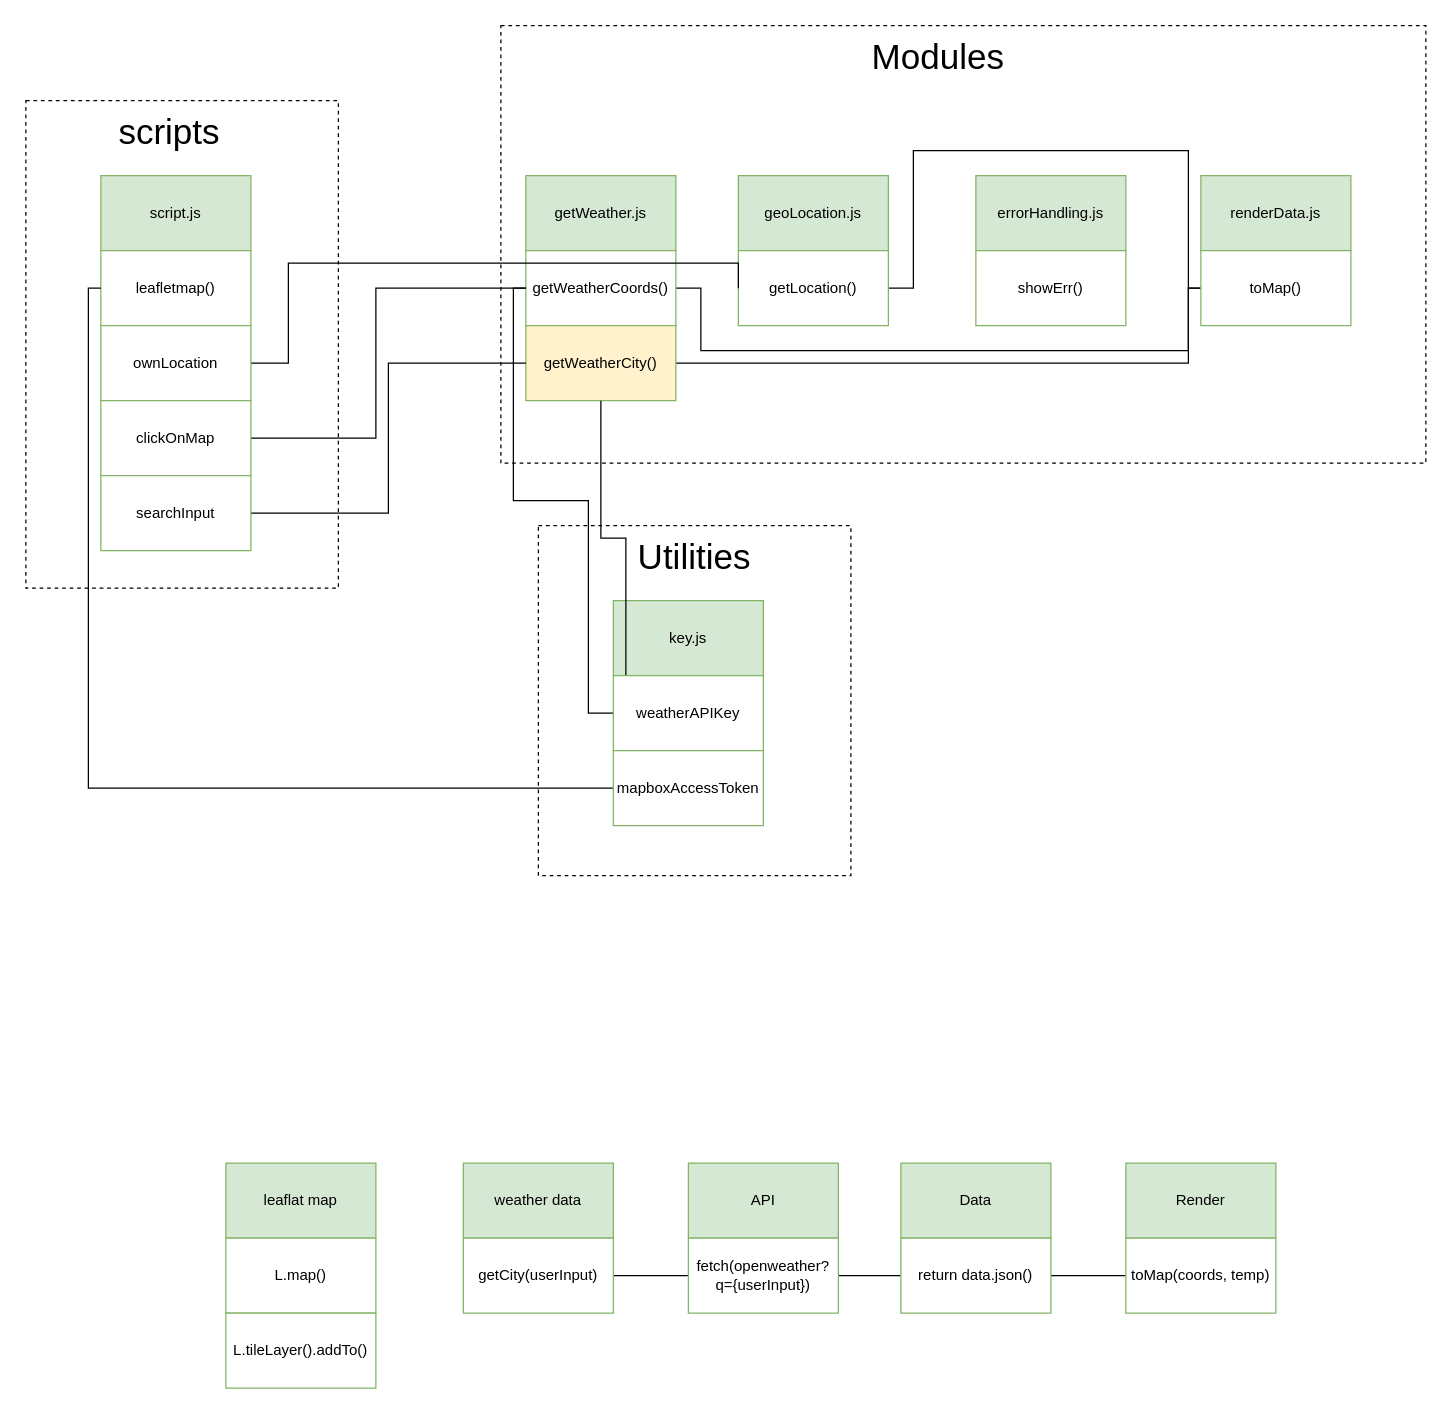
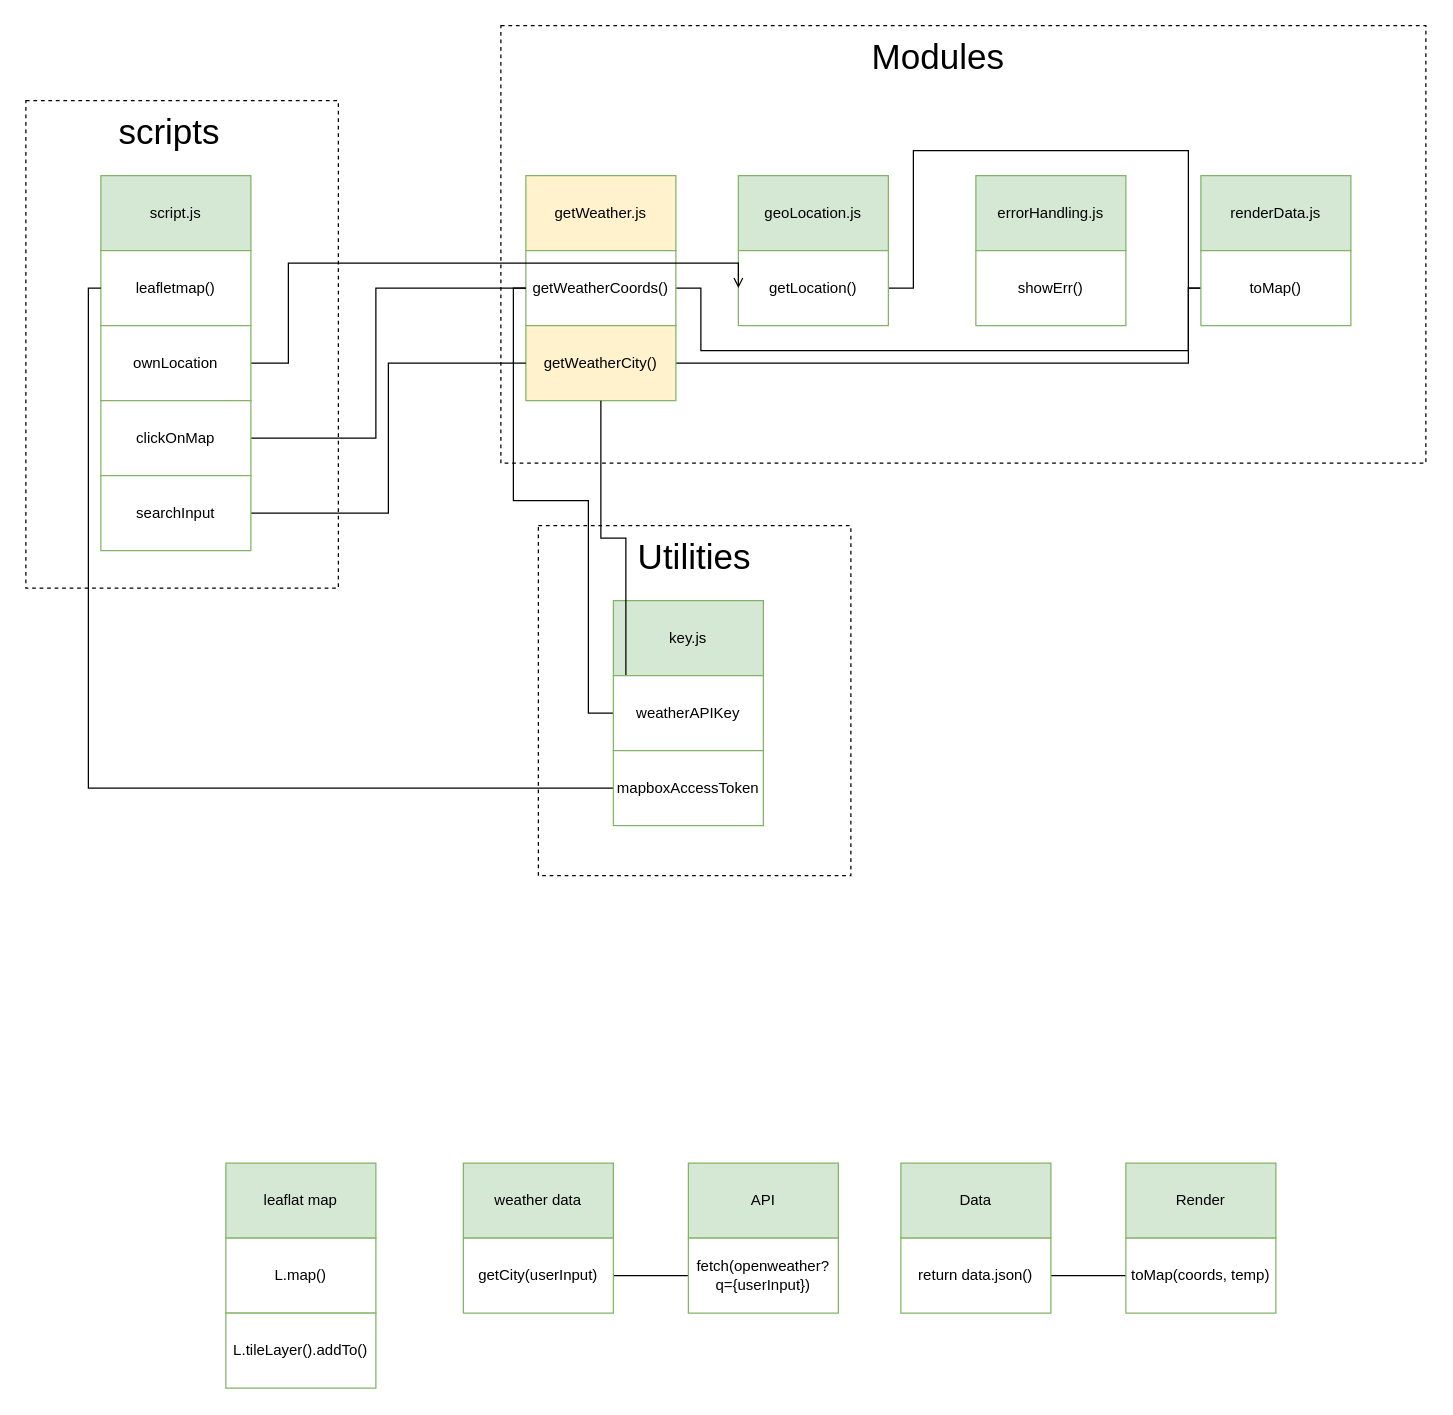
node "getWeather.js": fillcolor #d5e8d4 -> #fff2cc
edge "getLocation()" -- "ownLocation": arrowhead none -> open
edge "fetch(openweather?q={userInput})" -- "return data.json()": removed
